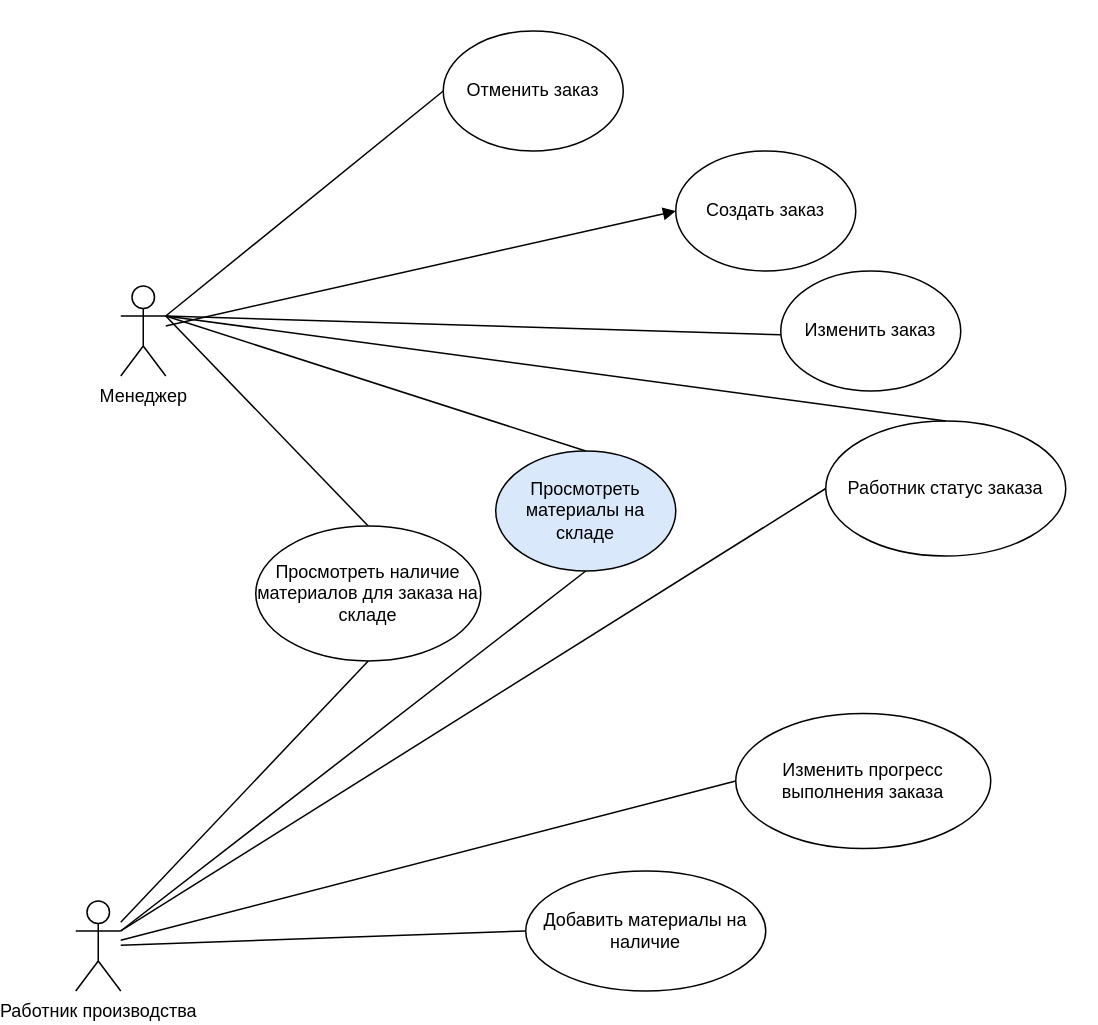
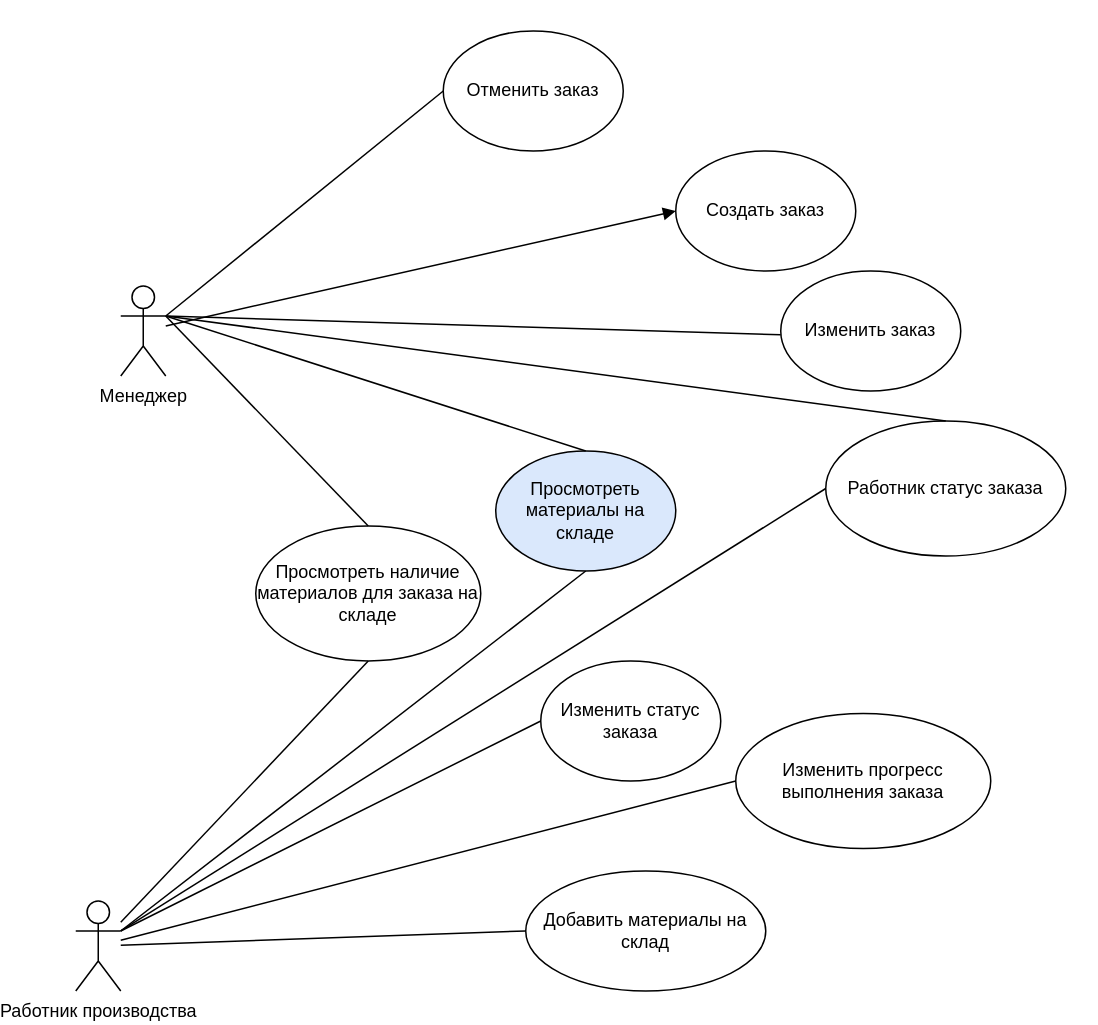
node "Изменить статус заказа": added
edge "Изменить статус заказа" -- "Работник производства": added
node "Добавить материалы на наличие": label "Добавить материалы на наличие" -> "Добавить материалы на склад"
